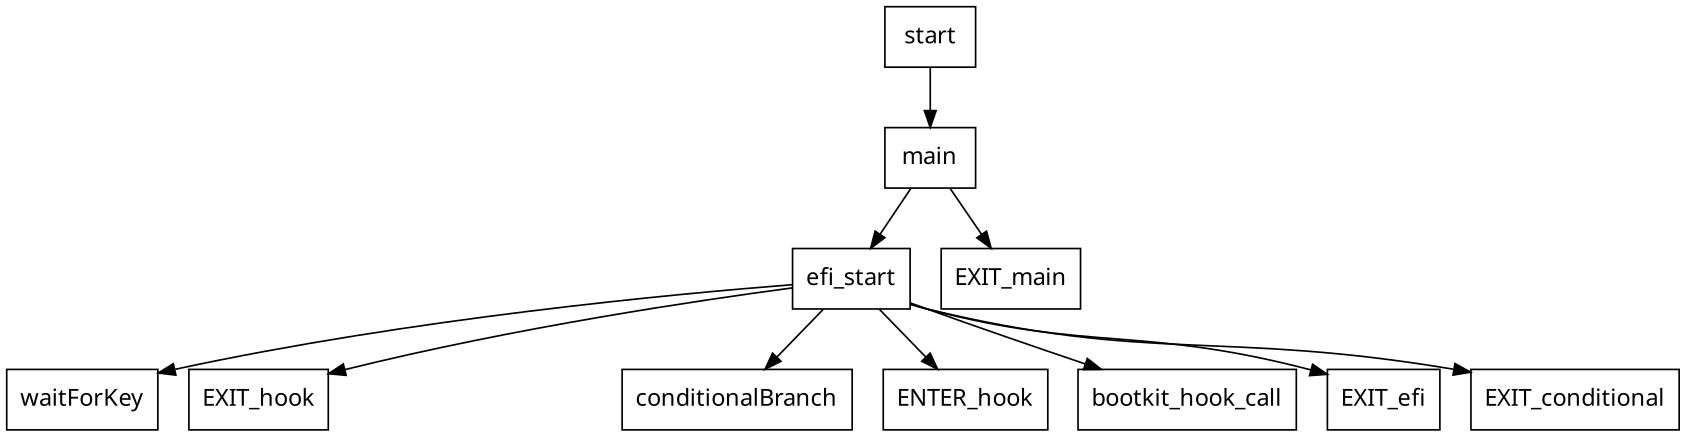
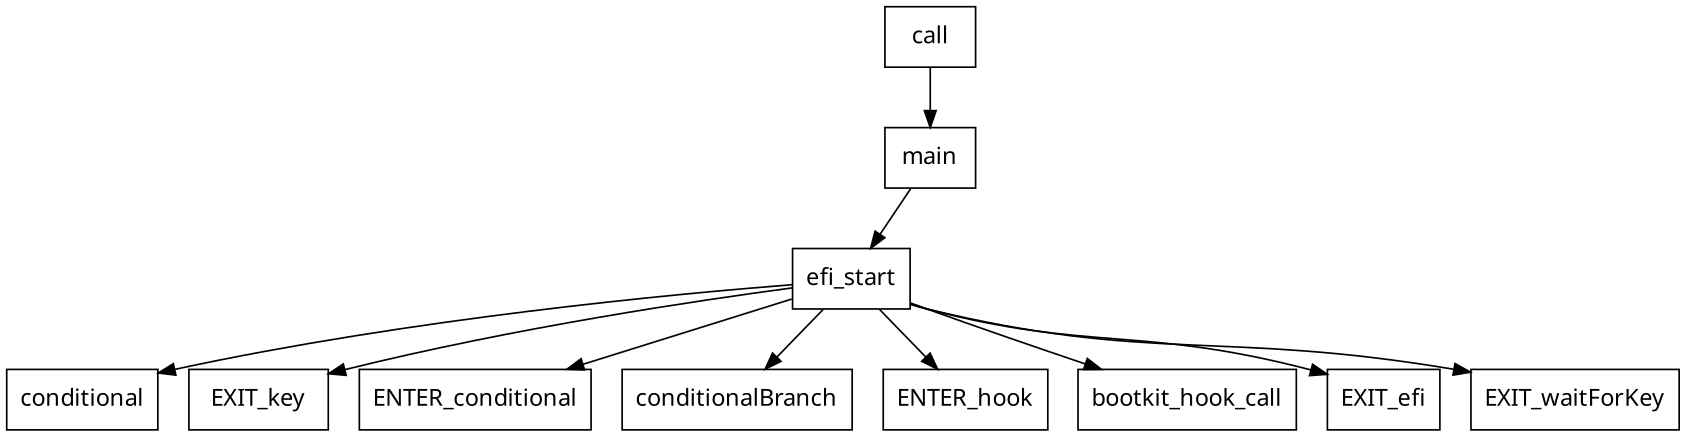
node "start": label "start" -> "call"
node "EXIT_main": removed
node "waitForKey": label "waitForKey" -> "conditional"
node "EXIT_hook": label "EXIT_hook" -> "EXIT_key"
node "ENTER_conditional": added
node "EXIT_conditional": label "EXIT_conditional" -> "EXIT_waitForKey"
